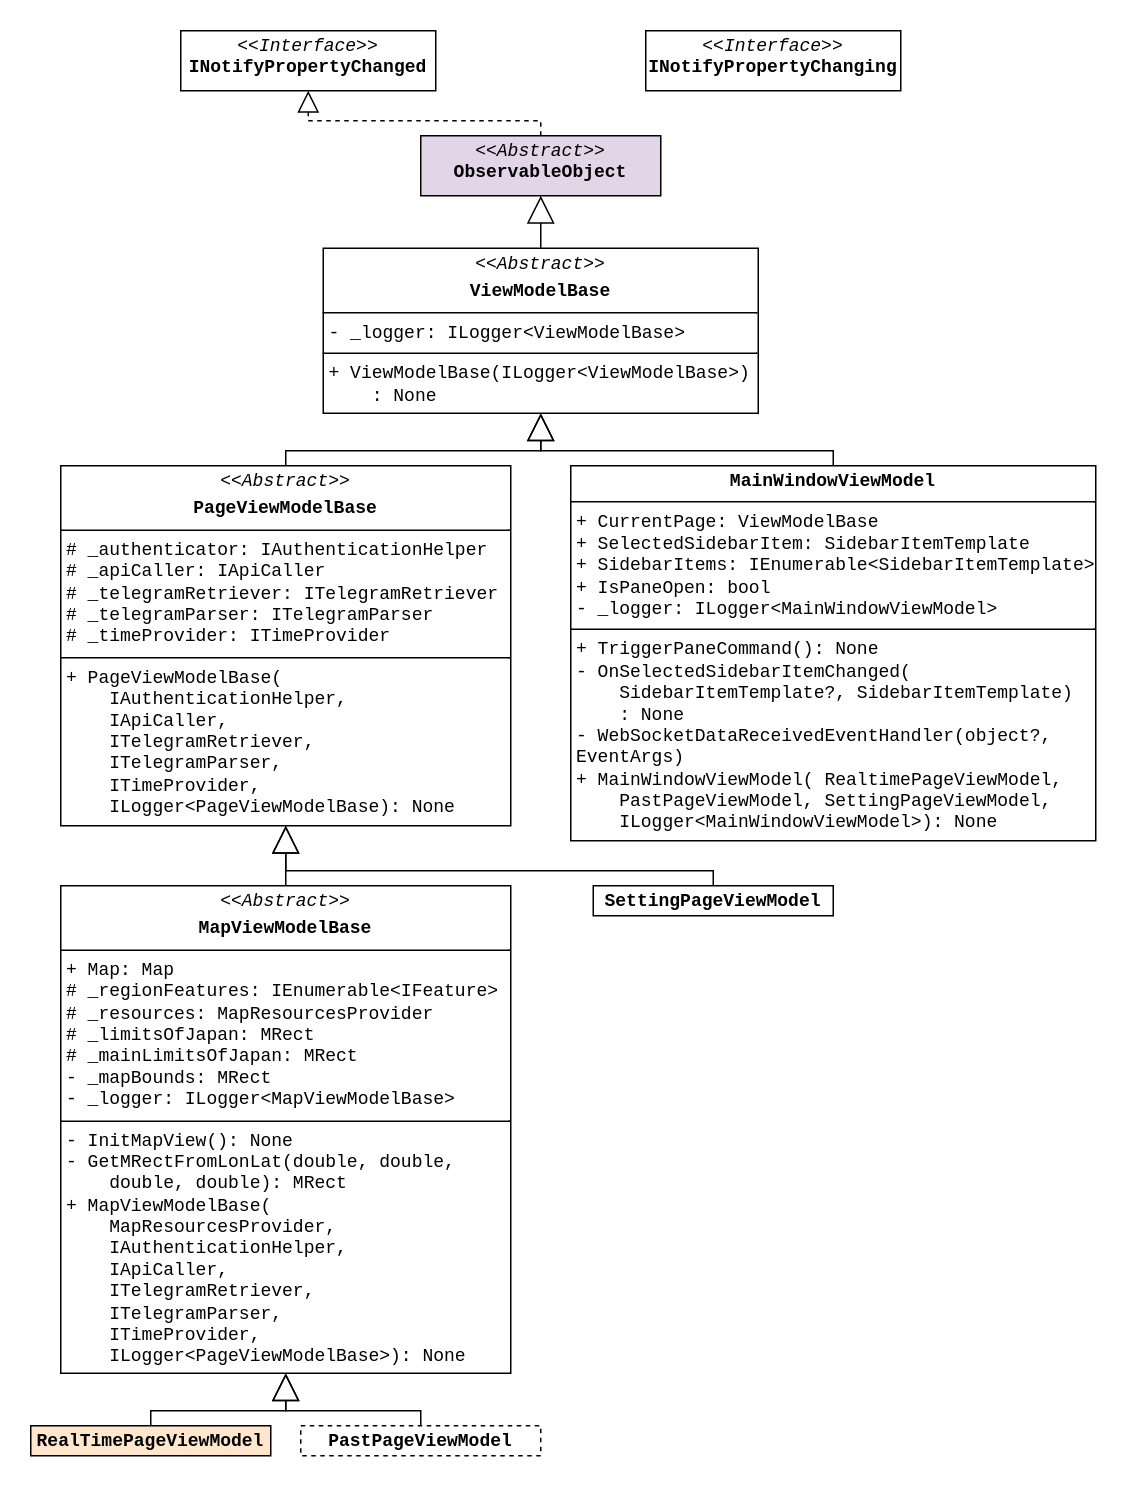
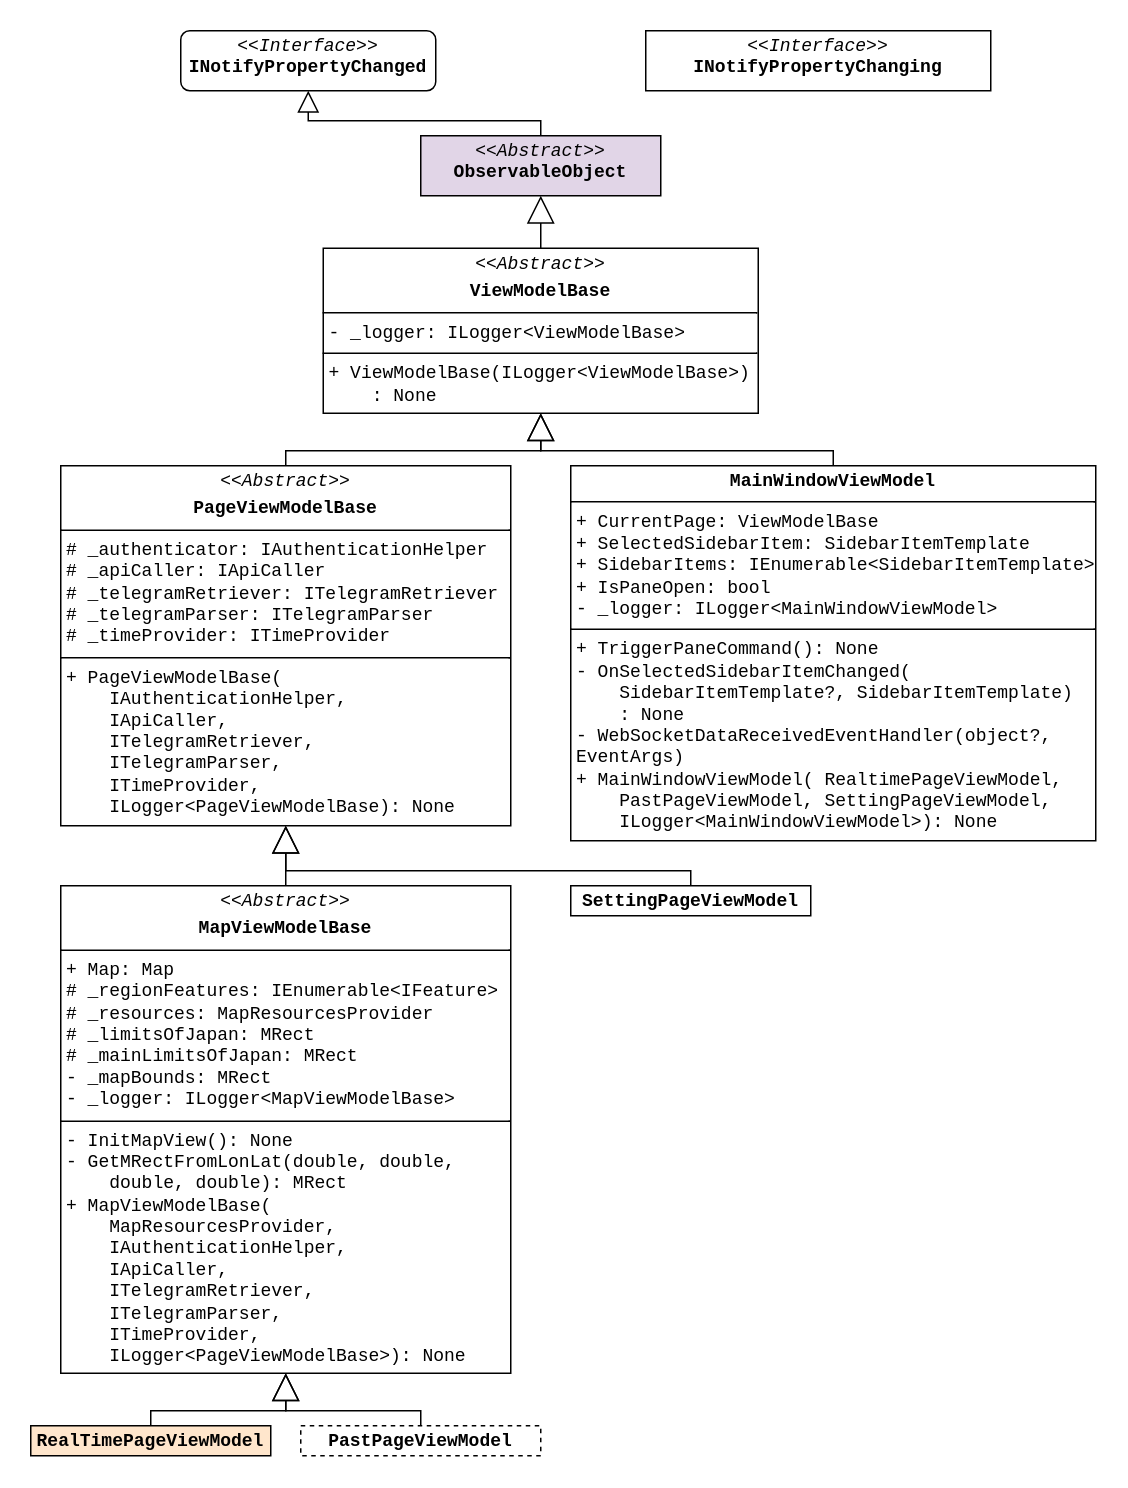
node "<<Interface>> INotifyPropertyChanged": shape rectangle -> rounded rectangle
node "<<Interface>> INotifyPropertyChanging": size 255x60 -> 345x60
edge "<<Abstract>> ObservableObject" -> "<<Interface>> INotifyPropertyChanged": style dashed -> solid
node "SettingPageViewModel": moved (713, 901) -> (691, 901)
